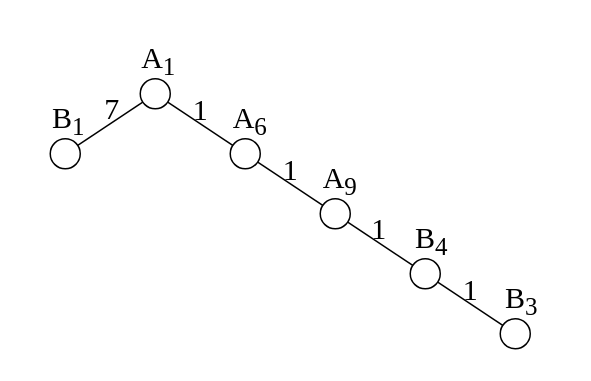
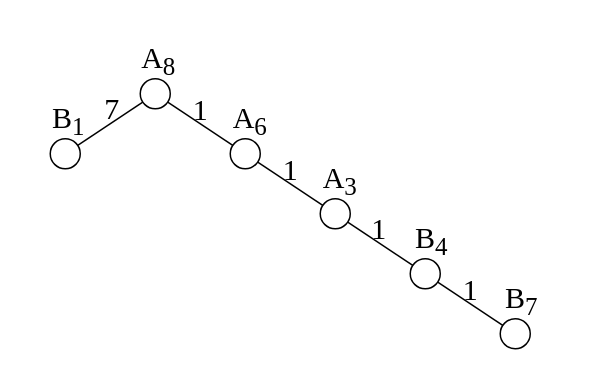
node "A1": label "A1" -> "A8"
node "A9": label "A9" -> "A3"
node "B3": label "B3" -> "B7"
